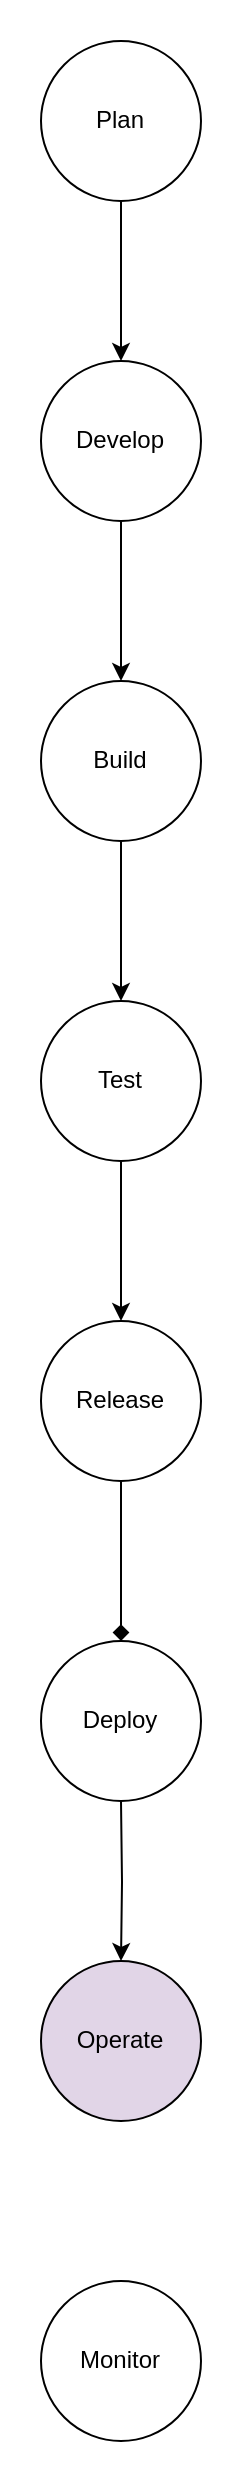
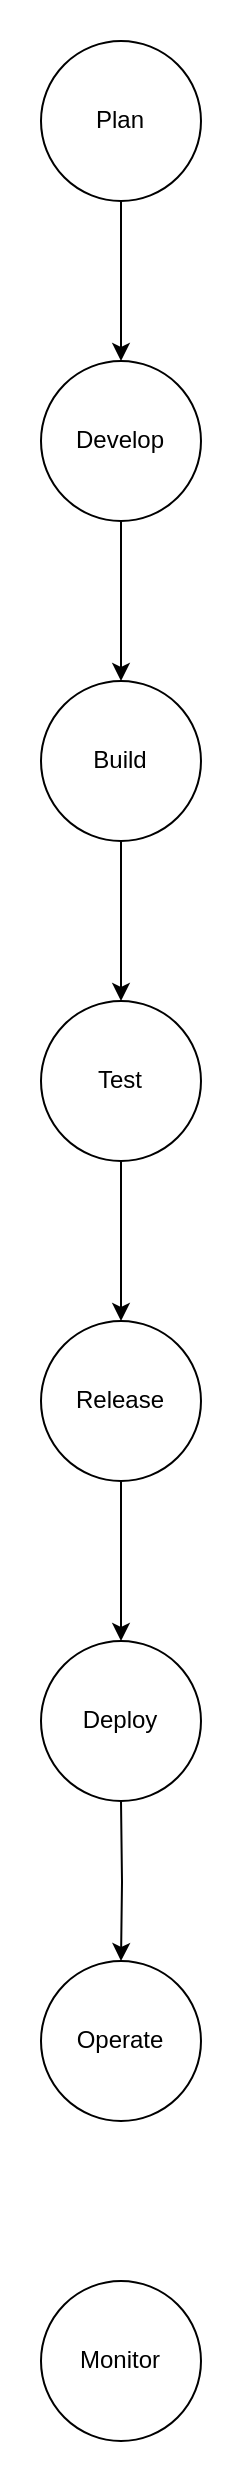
edge "Release" -> "Deploy": arrowhead diamond -> classic
node "Operate": fillcolor #e1d5e7 -> #ffffff
